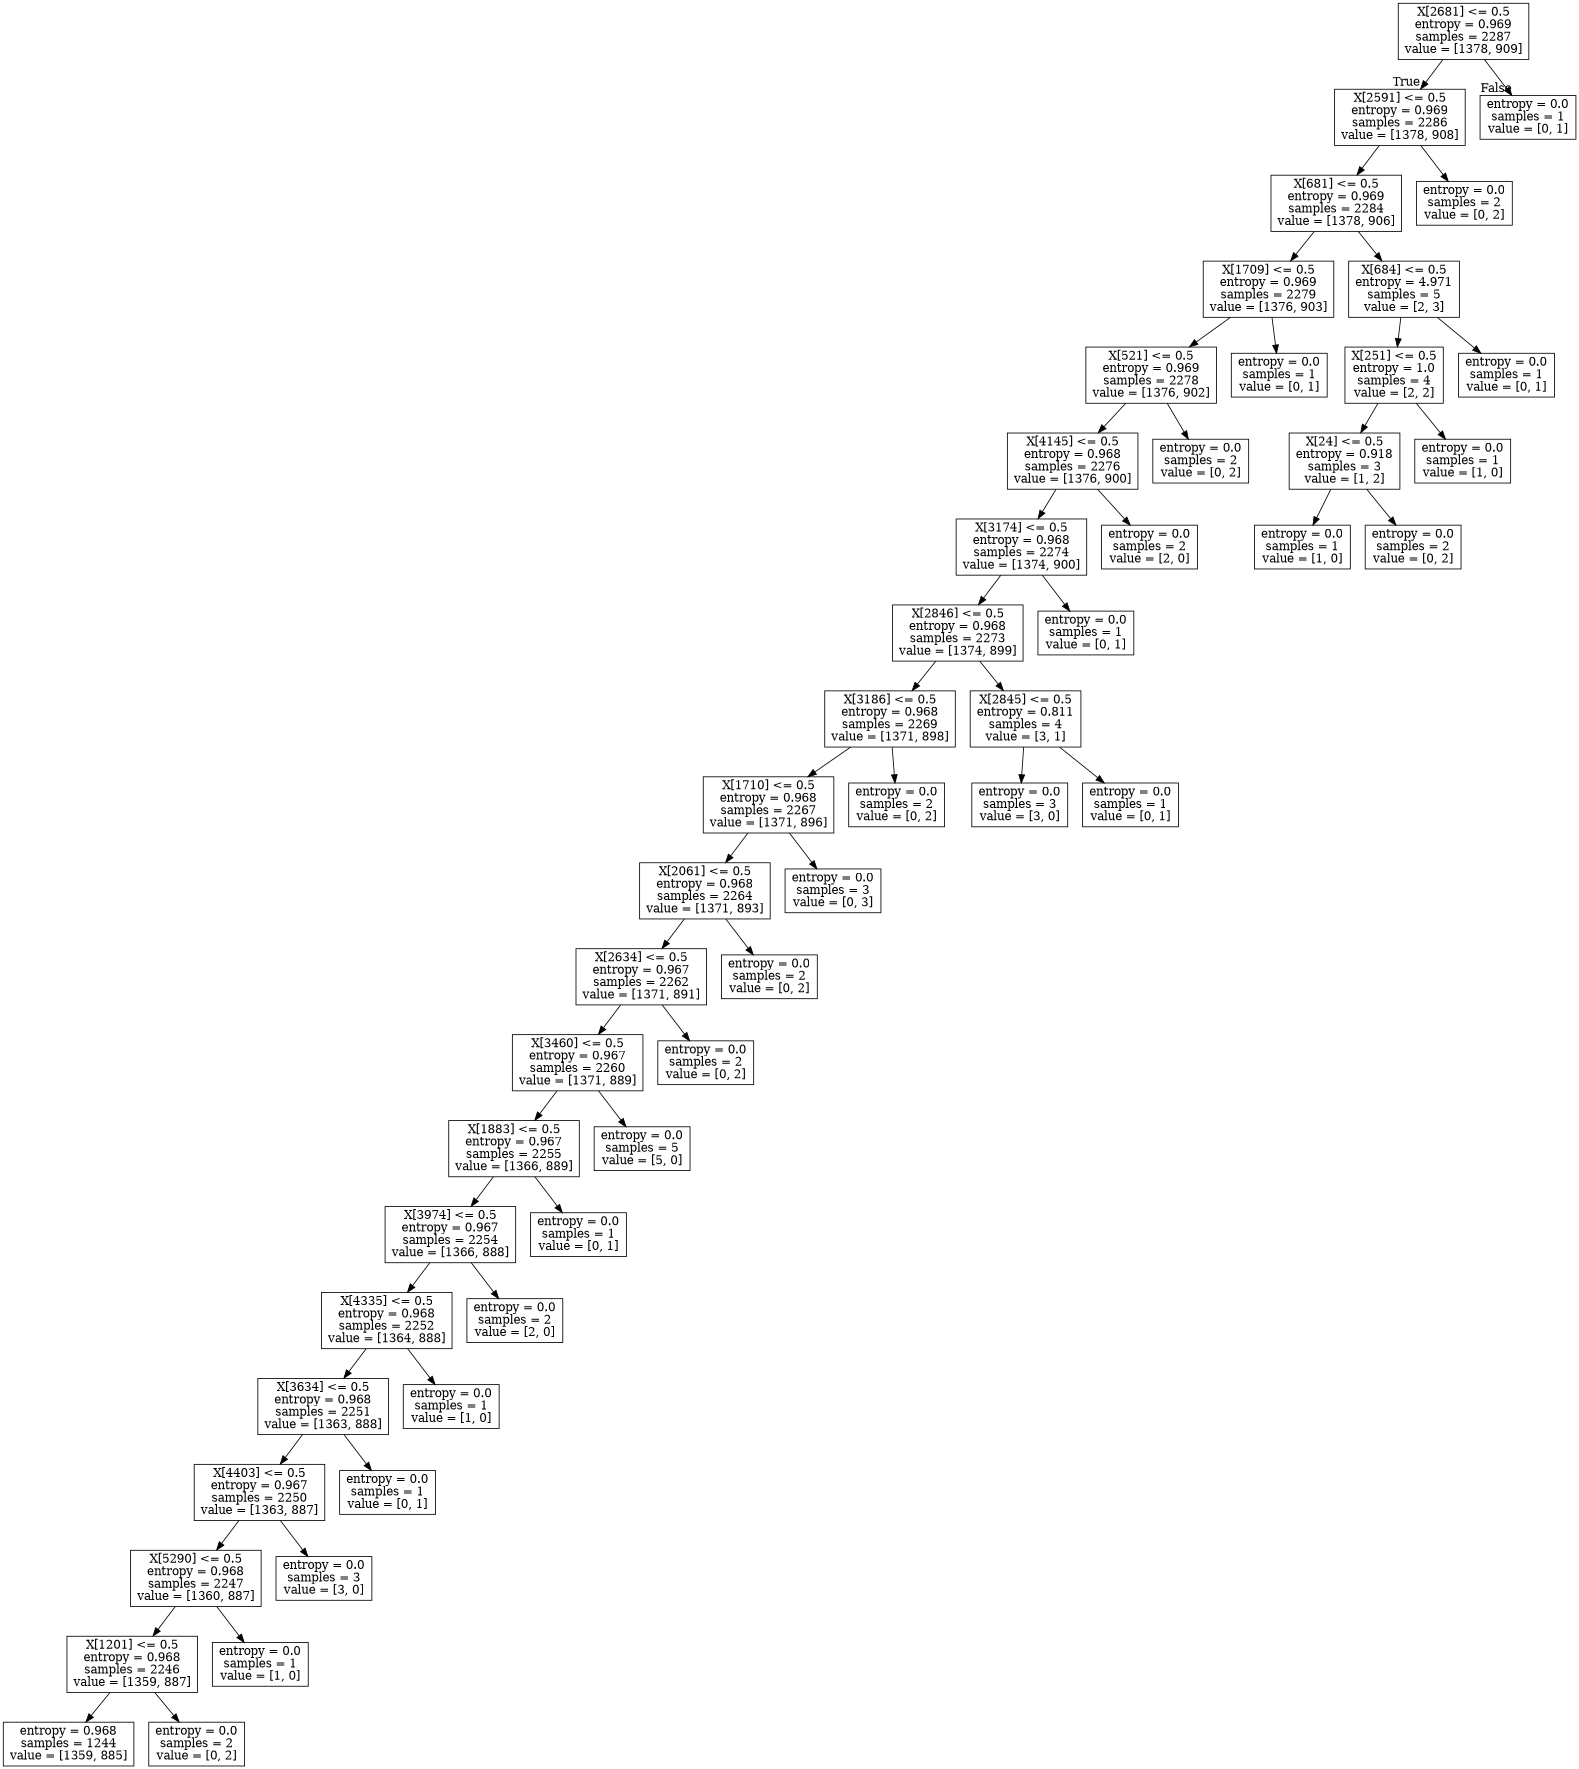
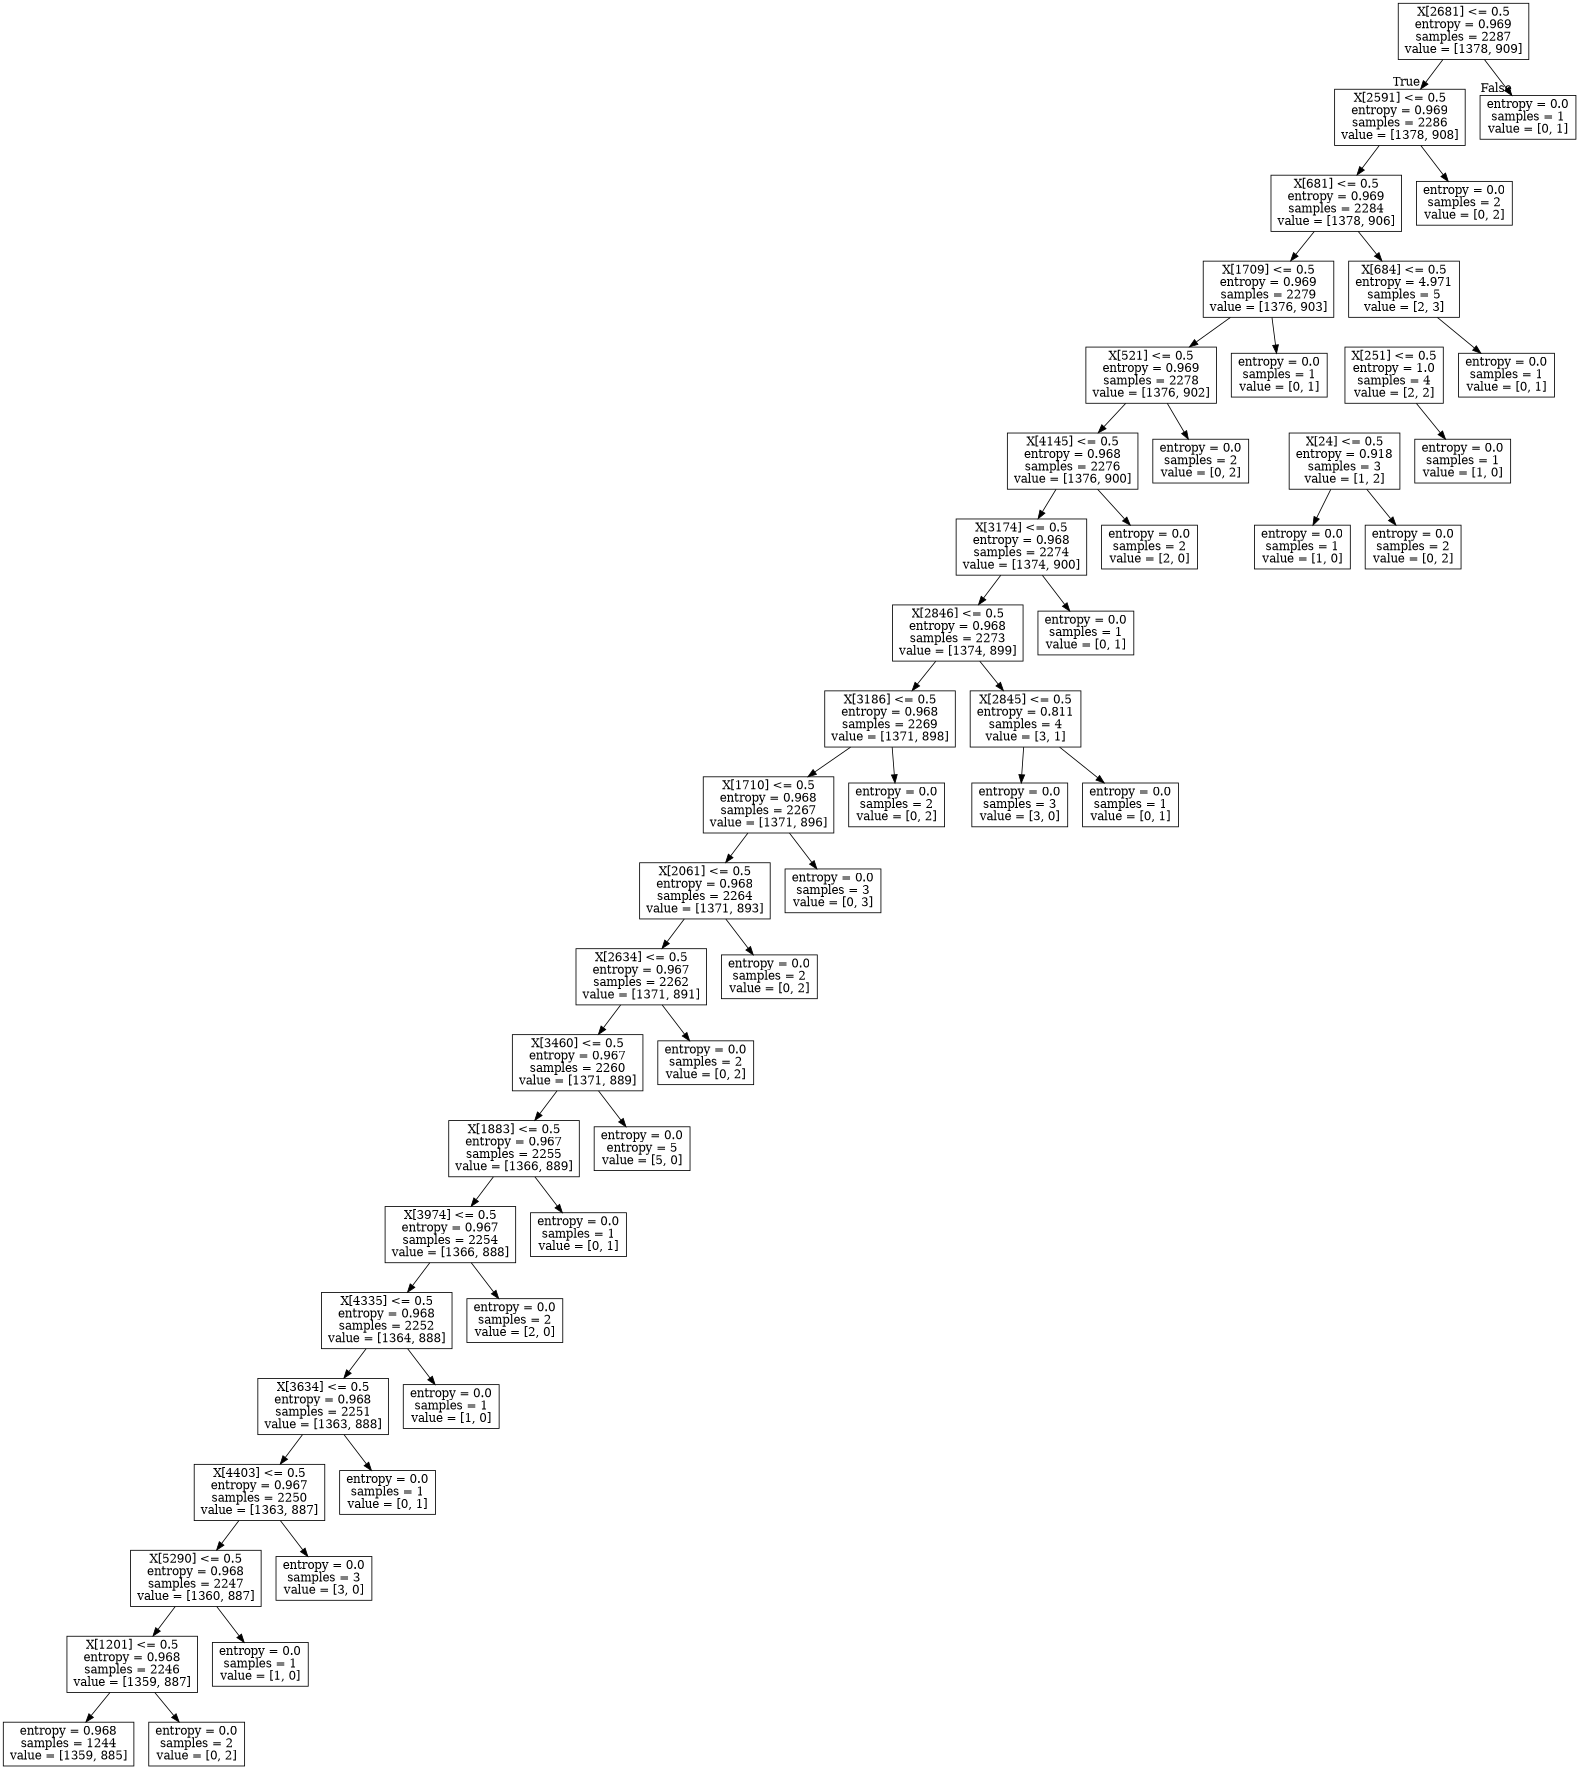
edge "X[684] <= 0.5 entropy = 4.971 samples = 5 value = [2, 3]" -> "X[251] <= 0.5 entropy = 1.0 samples = 4 value = [2, 2]": removed
edge "X[251] <= 0.5 entropy = 1.0 samples = 4 value = [2, 2]" -> "X[24] <= 0.5 entropy = 0.918 samples = 3 value = [1, 2]": removed
node "entropy = 0.0 samples = 5 value = [5, 0]": label "entropy = 0.0 samples = 5 value = [5, 0]" -> "entropy = 0.0 entropy = 5 value = [5, 0]"
